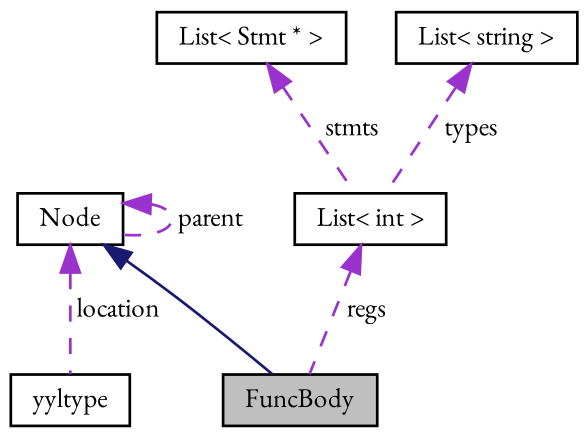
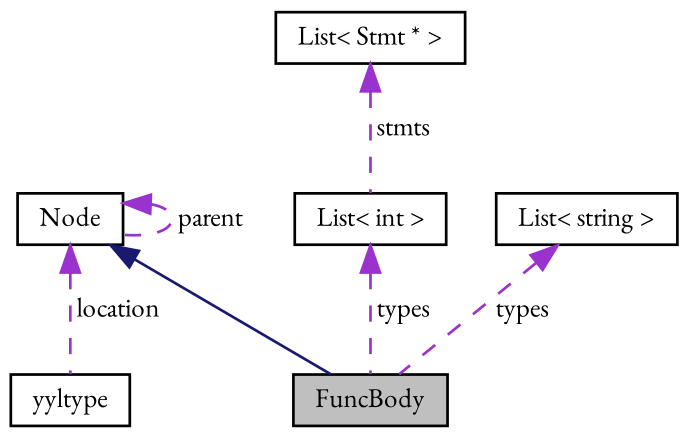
edge "List< int >" -> "List< string >": now "FuncBody" -> "List< string >"
edge "FuncBody" -> "List< int >": label " regs" -> " types"
